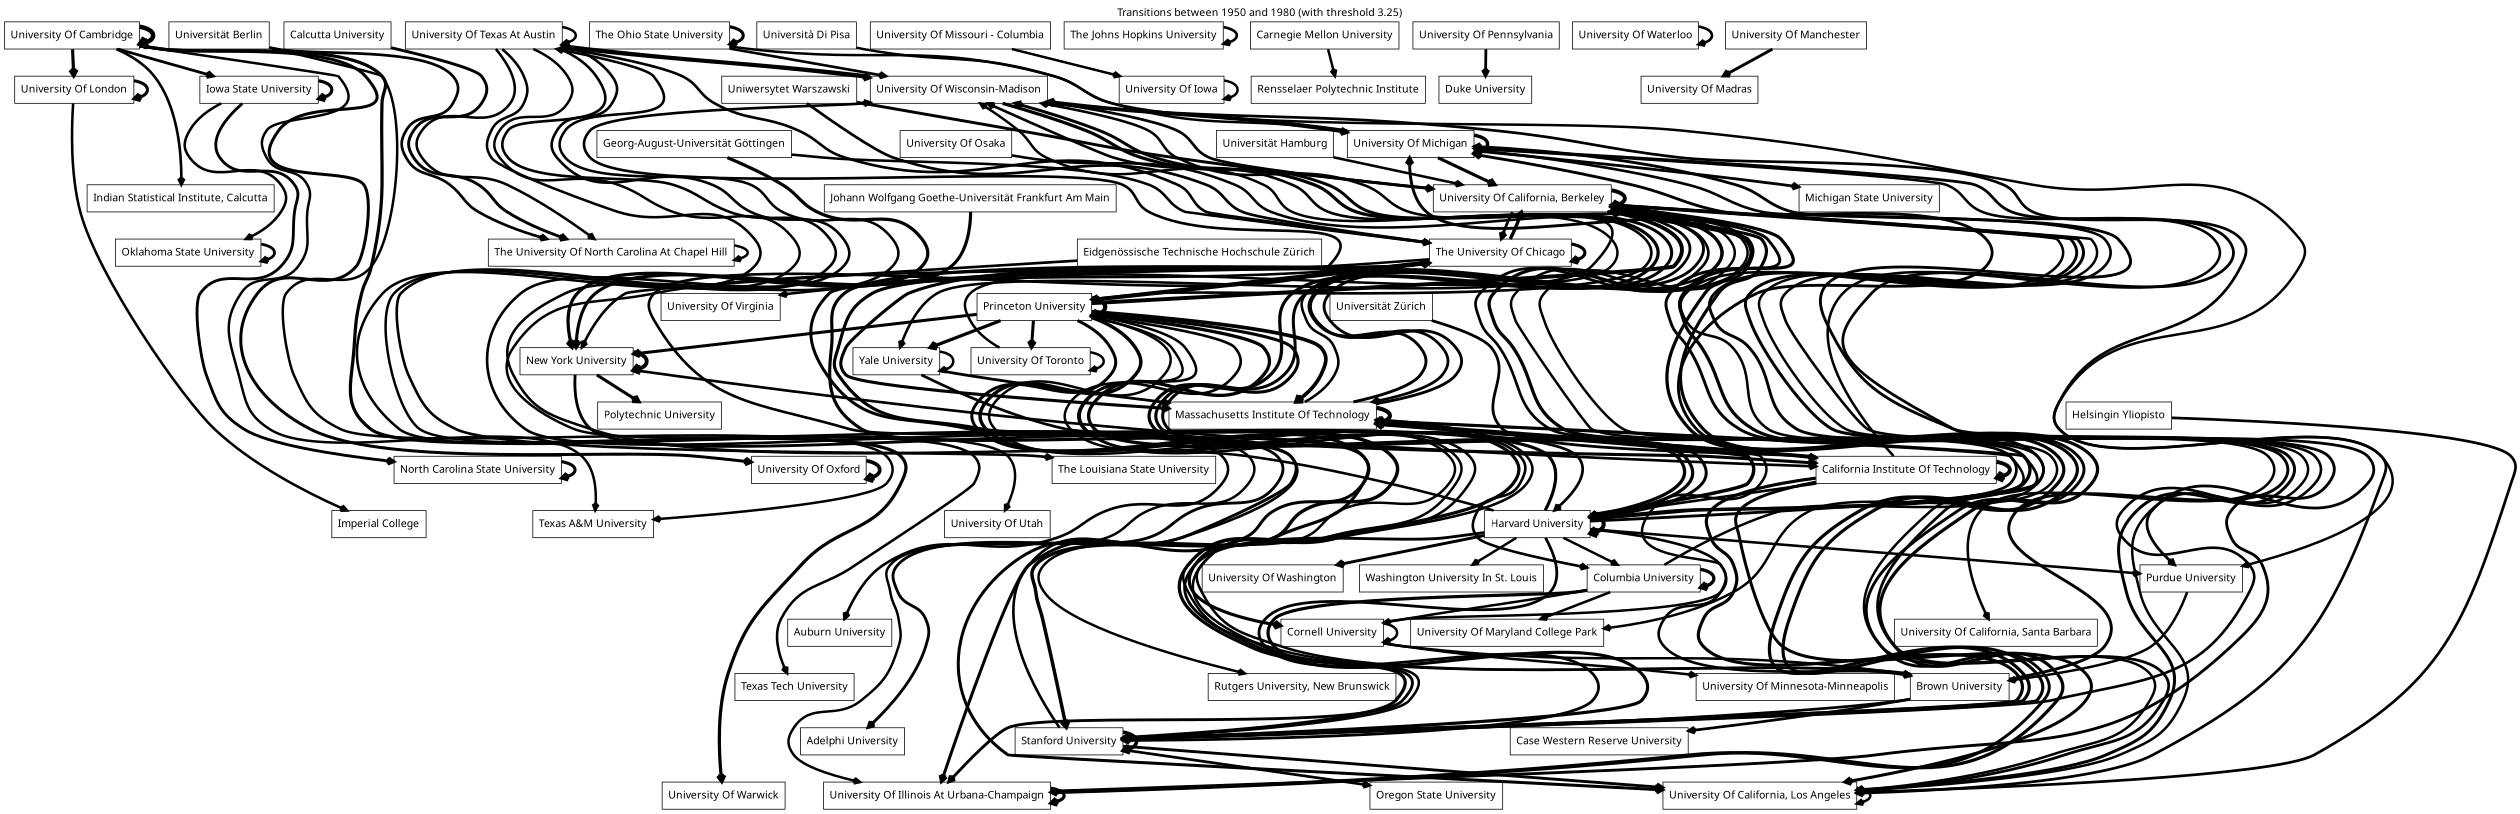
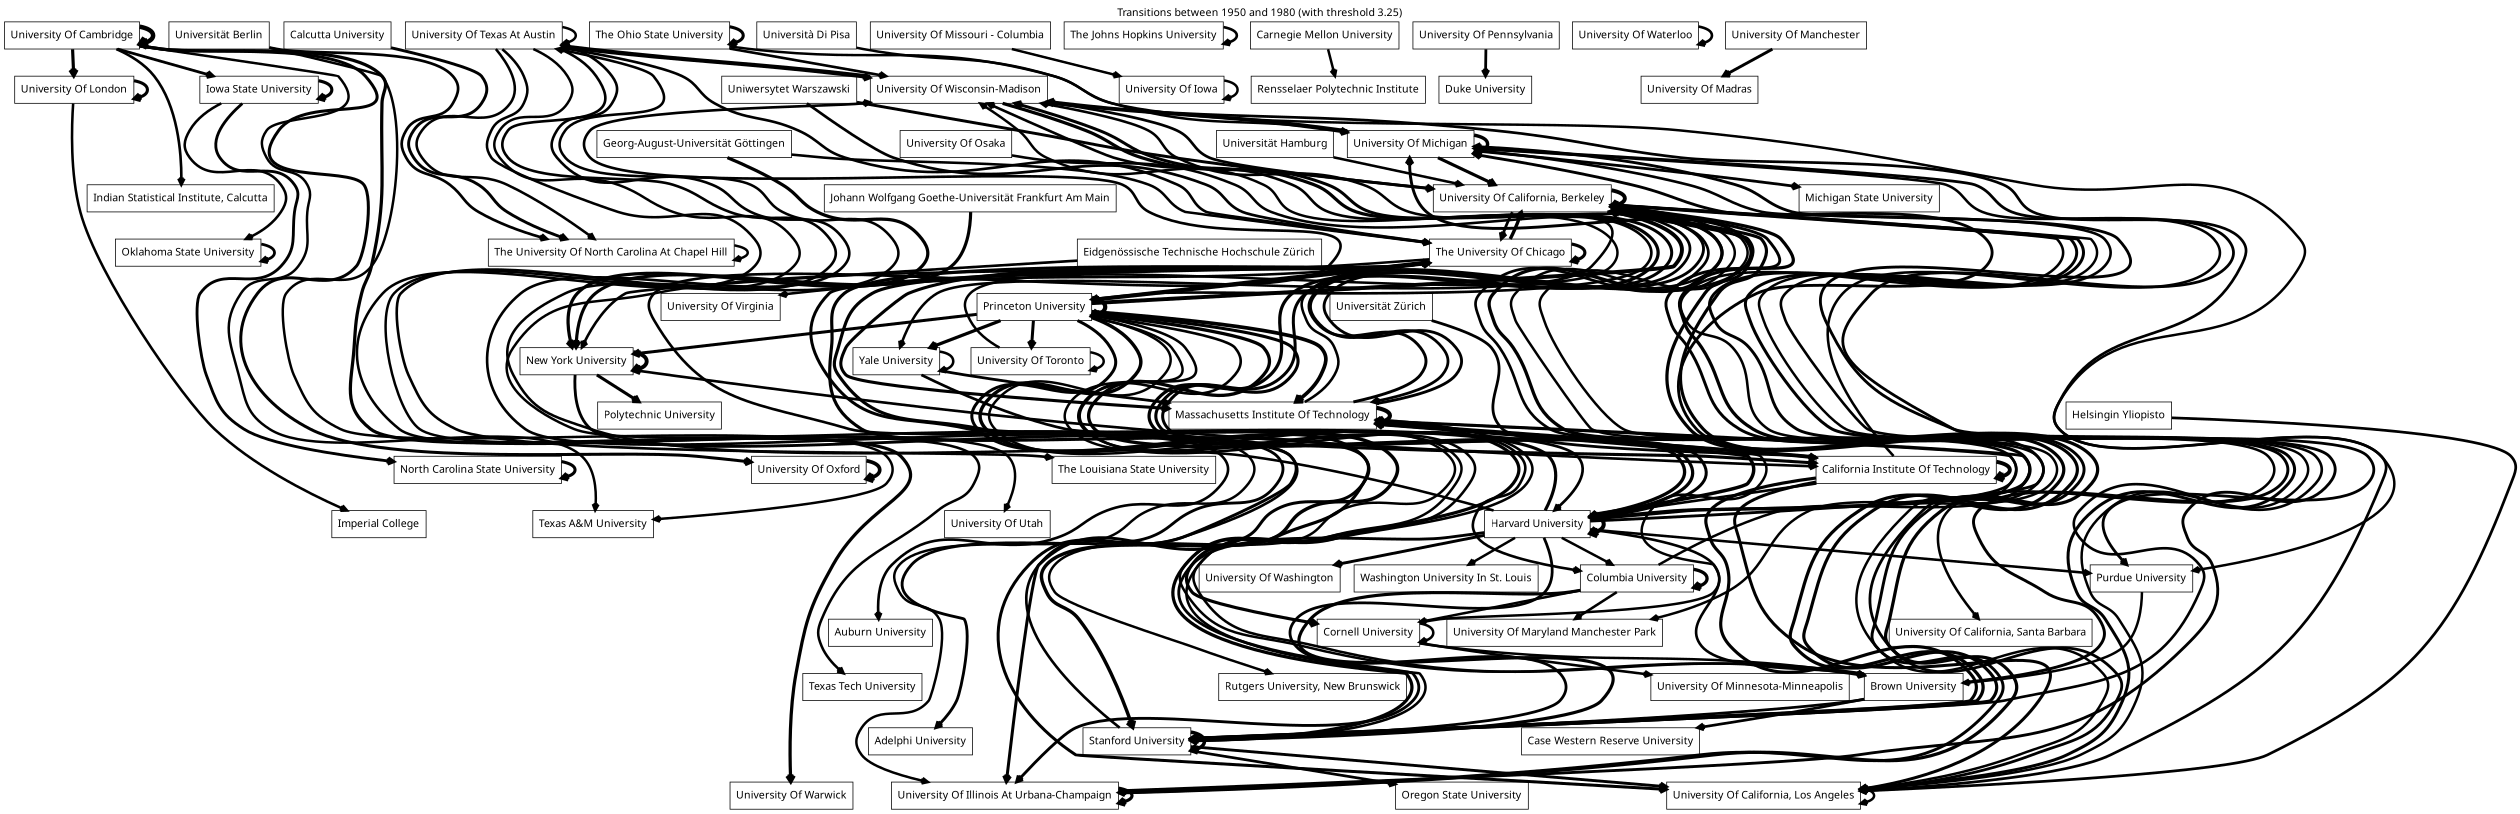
node "University Of Maryland College Park": label "University Of Maryland College Park" -> "University Of Maryland Manchester Park"
